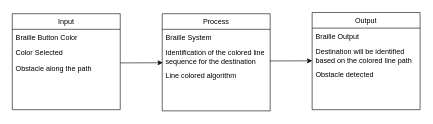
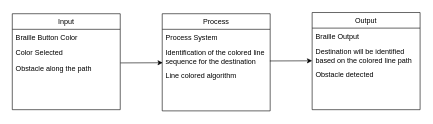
node "Braille System": label "Braille System" -> "Process System"
